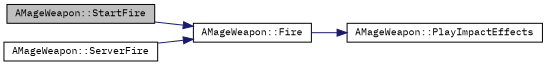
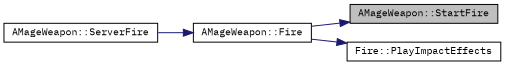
edge "AMageWeapon::StartFire" -> "AMageWeapon::Fire": reversed
node "AMageWeapon::PlayImpactEffects": label "AMageWeapon::PlayImpactEffects" -> "Fire::PlayImpactEffects"
